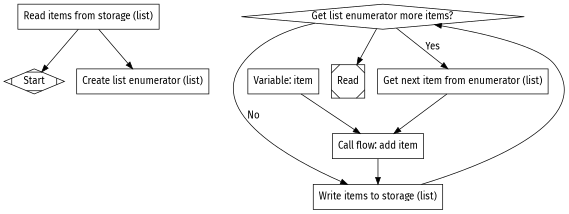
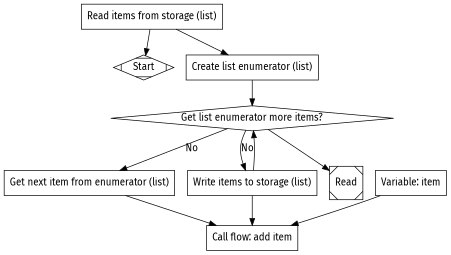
edge "Get list enumerator more items?" -> "Get next item from enumerator (list)": label "Yes" -> "No"
edge "Create list enumerator (list)" -> "Get list enumerator more items?": added
edge "Call flow: add item" -> "Write items to storage (list)": reversed
